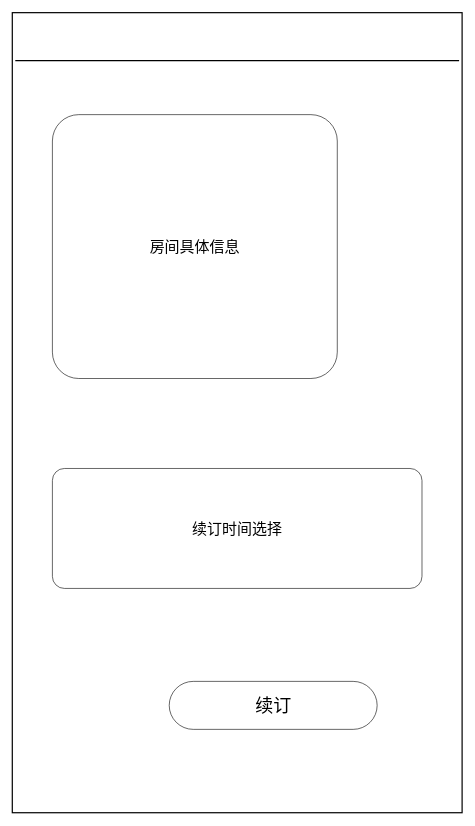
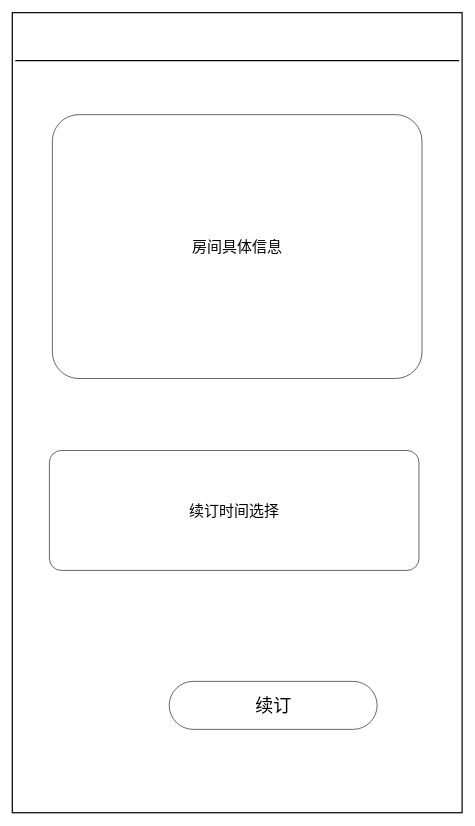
node "房间具体信息": size 285x264 -> 370x264
node "续订时间选择": moved (237, 528) -> (234, 510)
